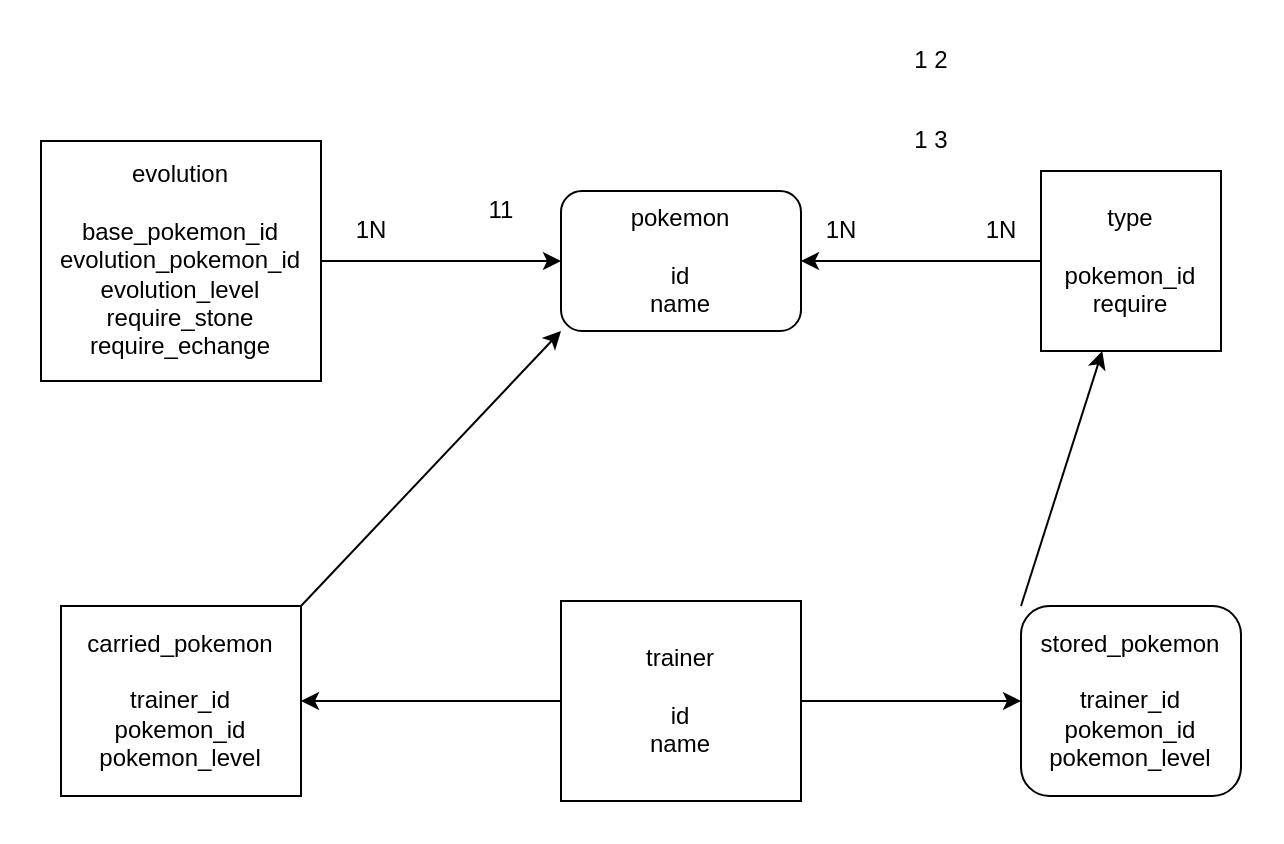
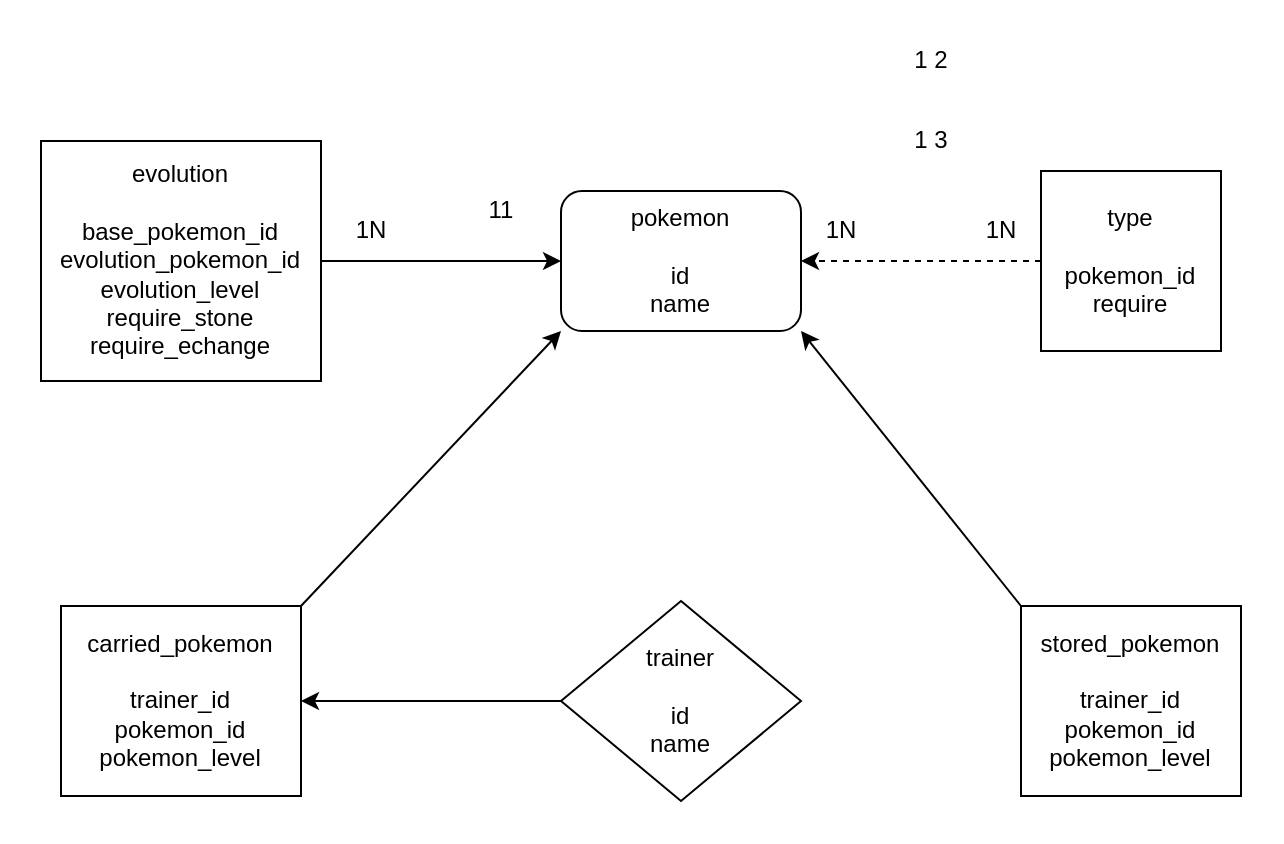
edge "type pokemon_id require" -> "pokemon id name": style solid -> dashed
edge "stored_pokemon trainer_id pokemon_id pokemon_level" -> "type pokemon_id require": now "stored_pokemon trainer_id pokemon_id pokemon_level" -> "pokemon id name"
node "trainer id name": shape rectangle -> diamond
edge "trainer id name" -> "stored_pokemon trainer_id pokemon_id pokemon_level": removed
node "stored_pokemon trainer_id pokemon_id pokemon_level": shape rounded rectangle -> rectangle
